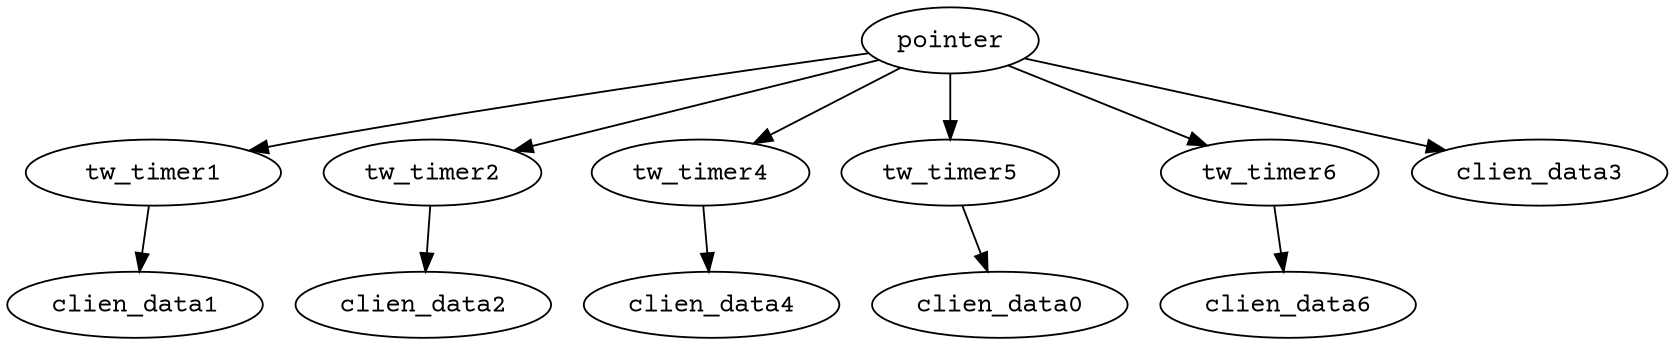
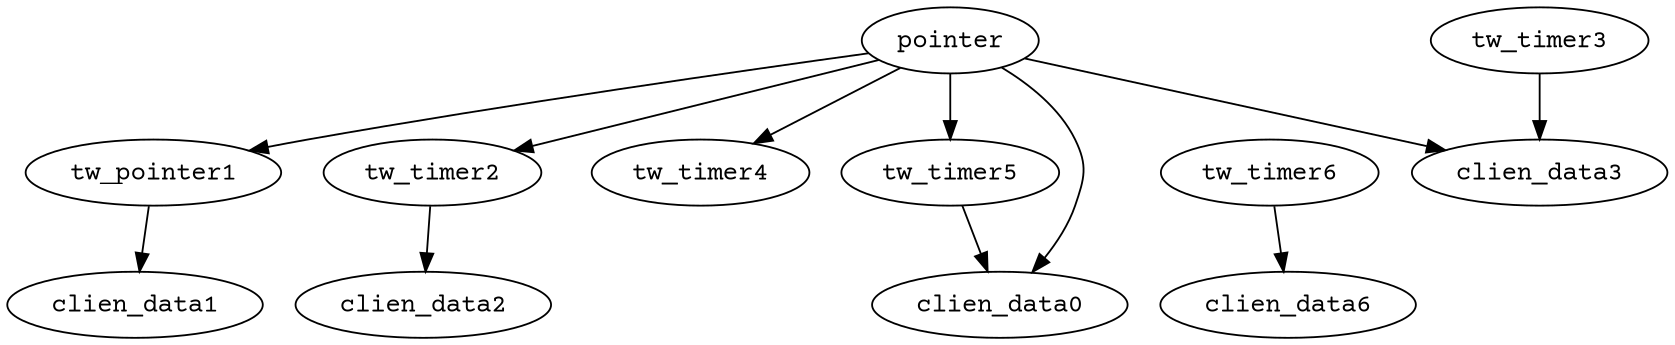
node "tw_timer3": added
edge "pointer" -> "tw_timer6": now "pointer" -> "clien_data0"
node "tw_timer1": label "tw_timer1" -> "tw_pointer1"
node "clien_data4": removed
